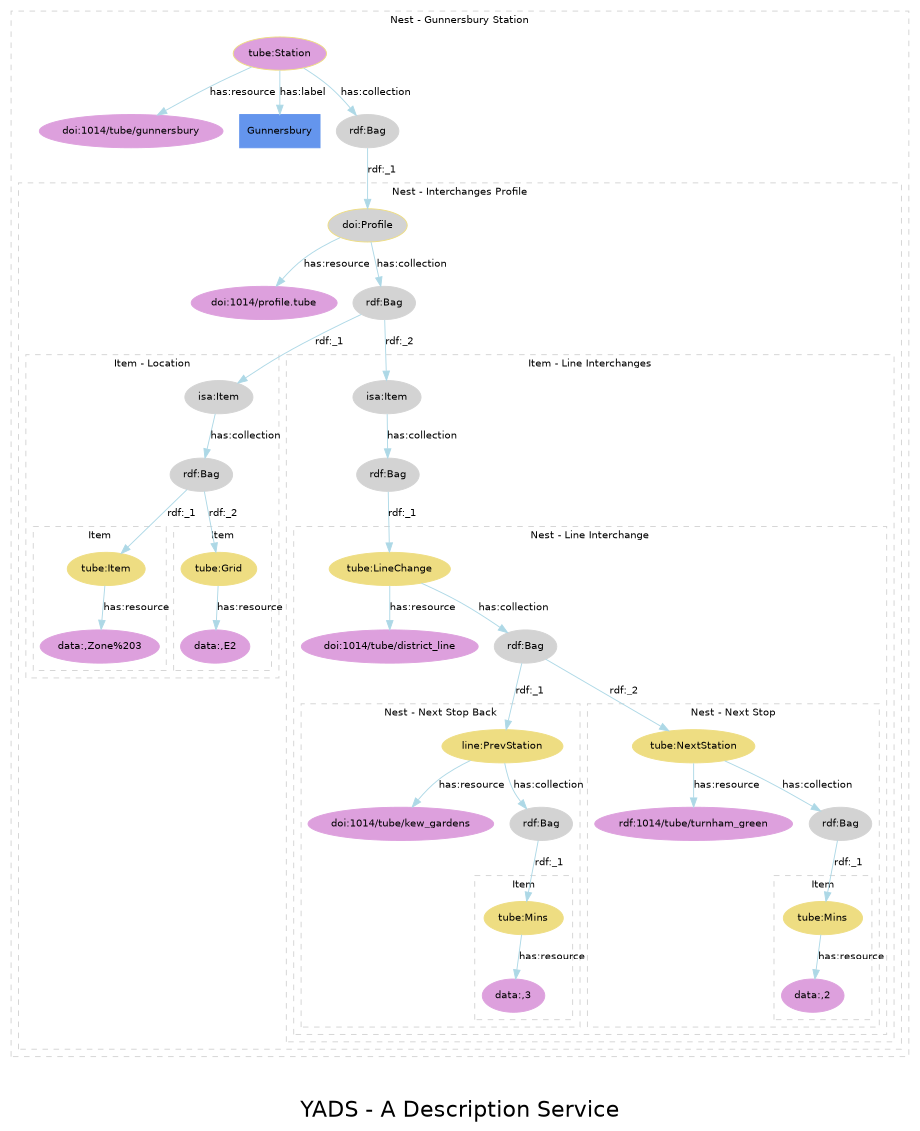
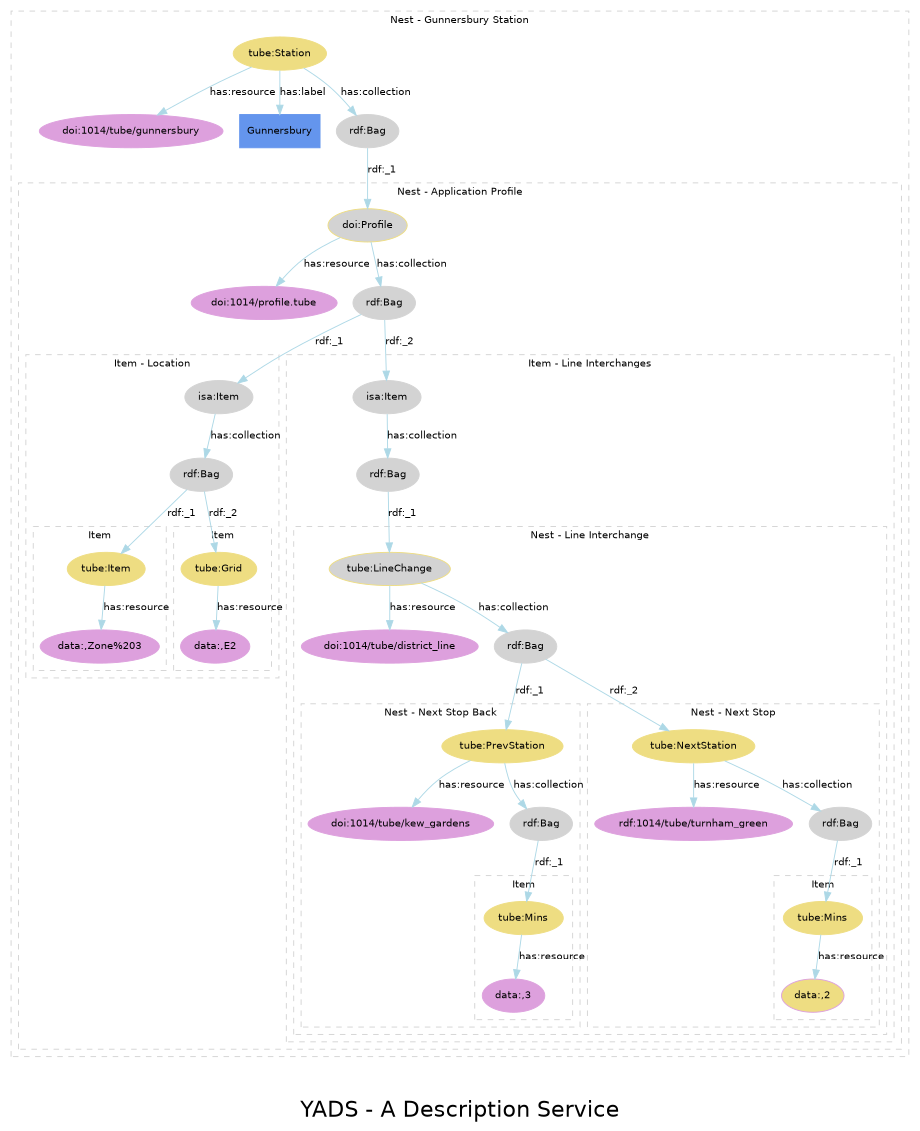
node "tube:Station": fillcolor plum -> lightgoldenrod
cluster "Nest - Interchanges Profile": label "Nest - Interchanges Profile" -> "Nest - Application Profile"
node "tube:LineChange": fillcolor lightgoldenrod -> lightgrey
node "line:PrevStation": label "line:PrevStation" -> "tube:PrevStation"
node "data:,2": fillcolor plum -> lightgoldenrod
